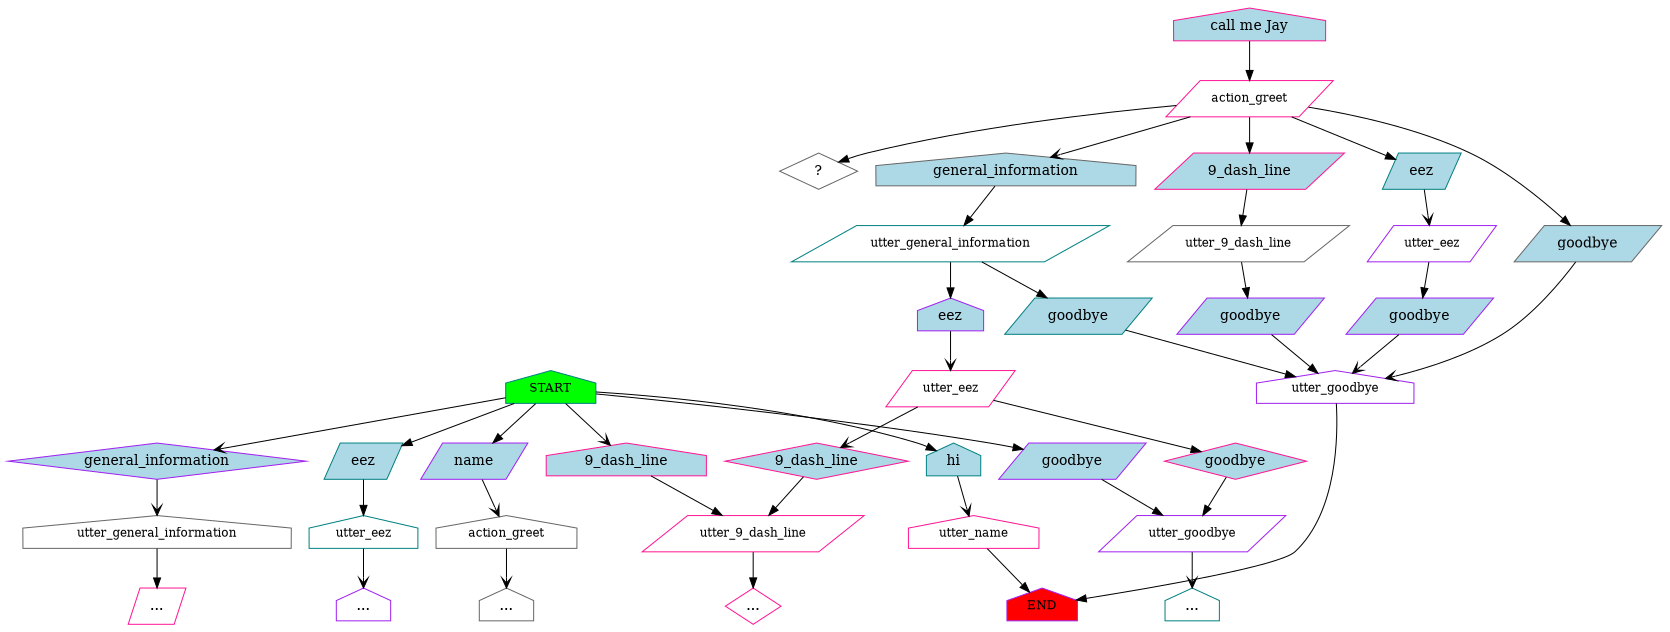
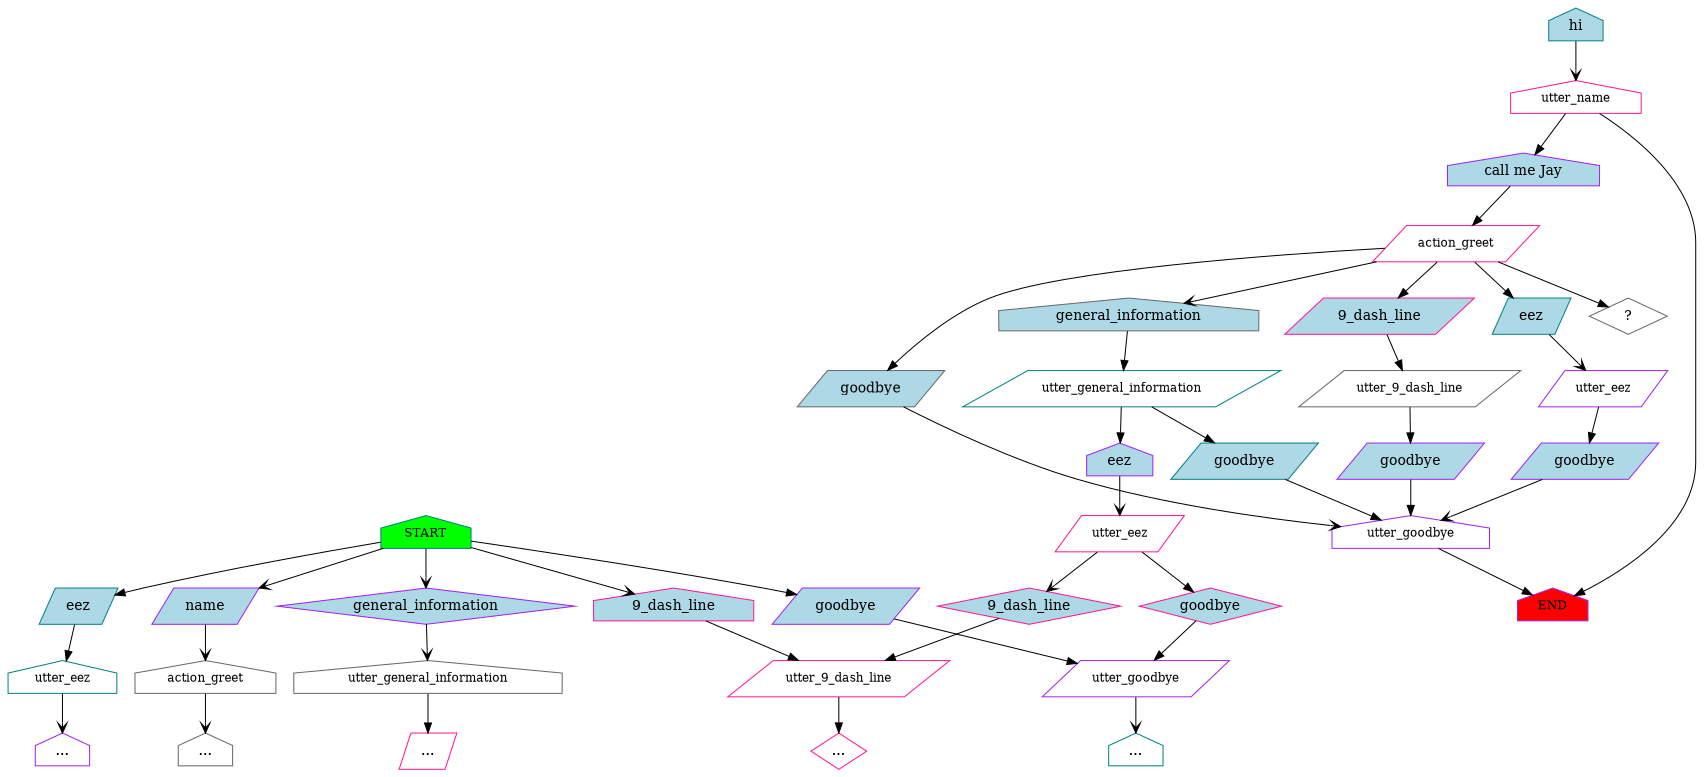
node "call me Jay": color deeppink -> purple
edge "utter_name" -> "call me Jay": added
edge "START" -> "hi": removed
edge "START" -> "name": arrowhead normal -> vee
